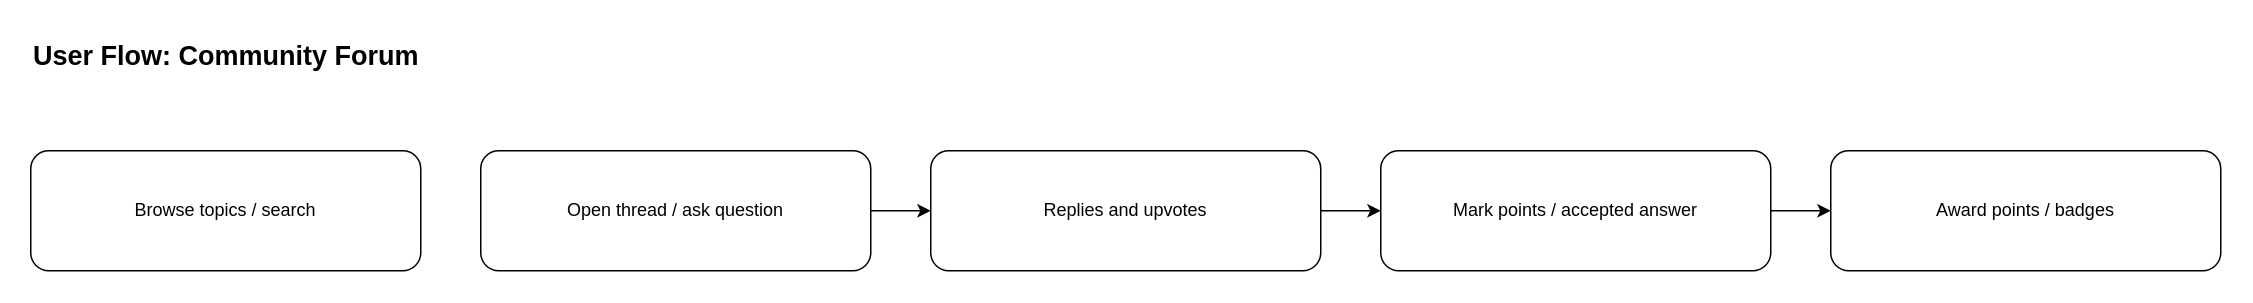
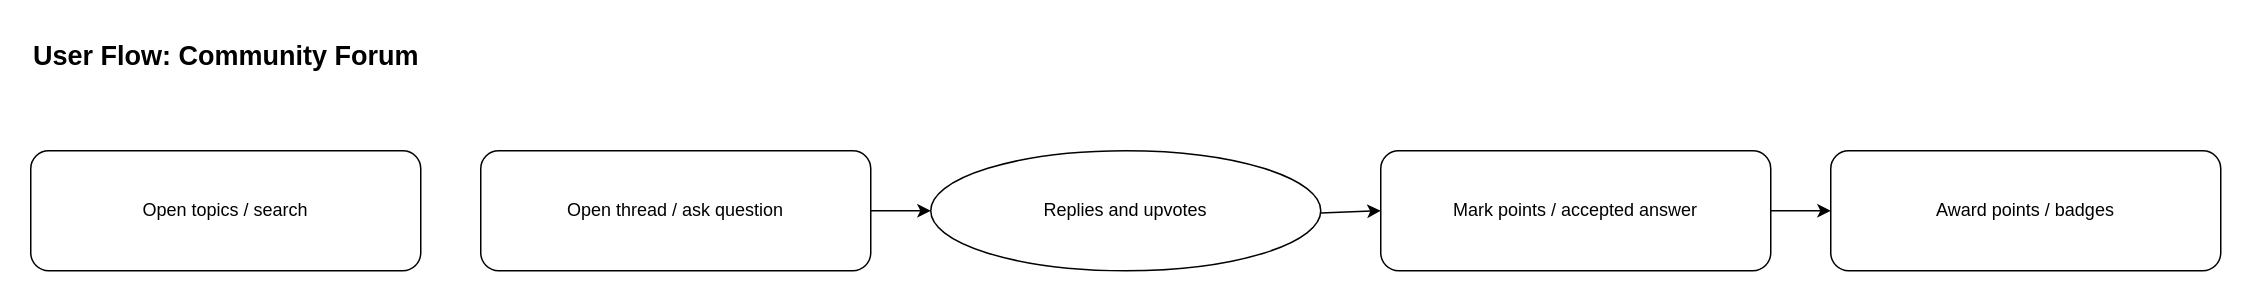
node "Browse topics / search": label "Browse topics / search" -> "Open topics / search"
node "Replies and upvotes": shape rounded rectangle -> ellipse
